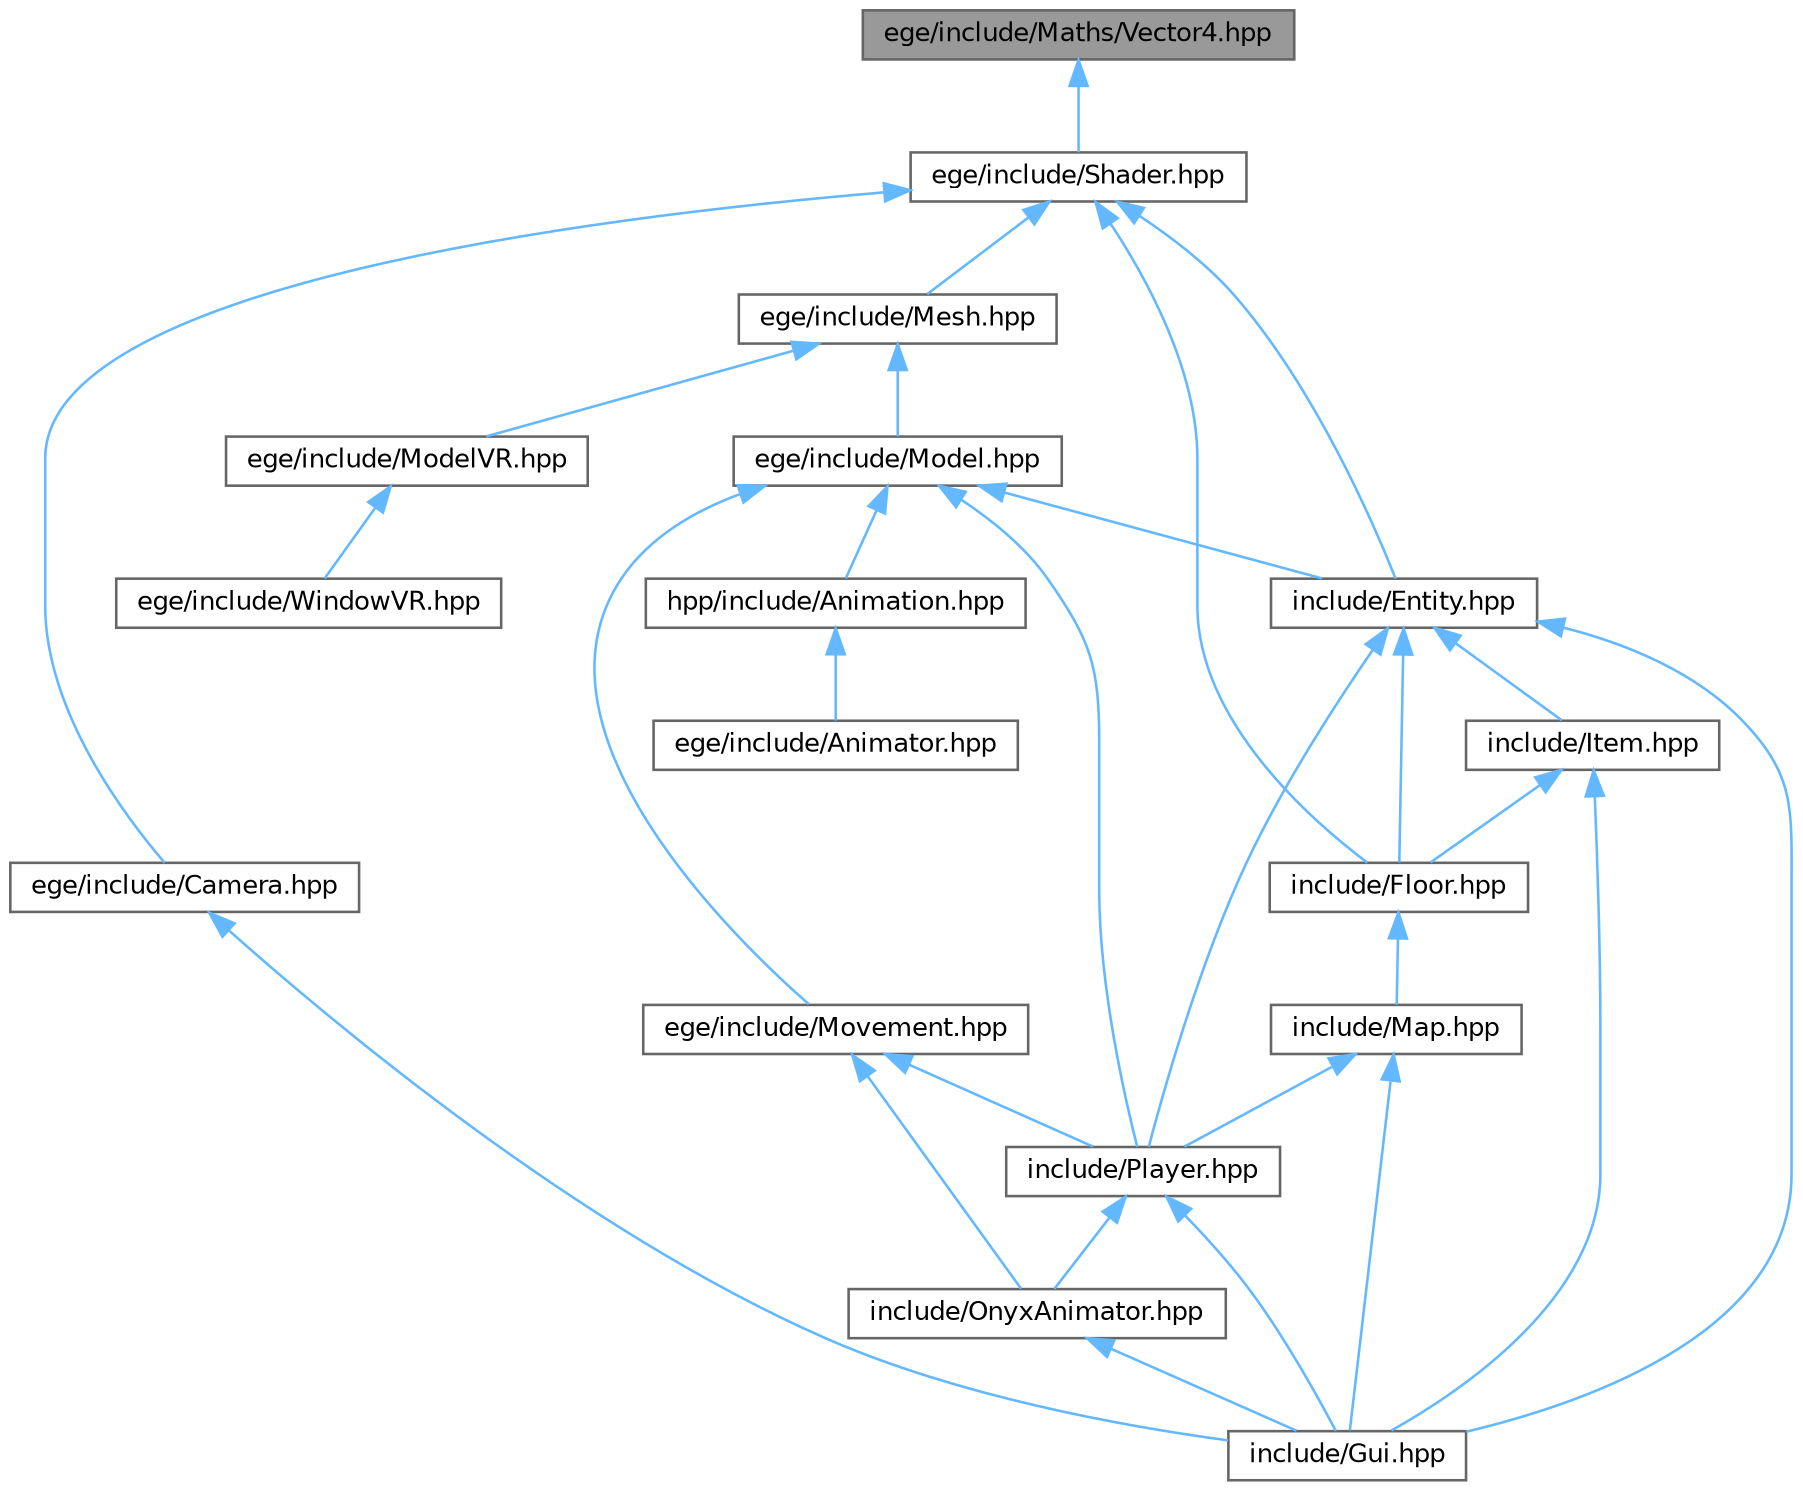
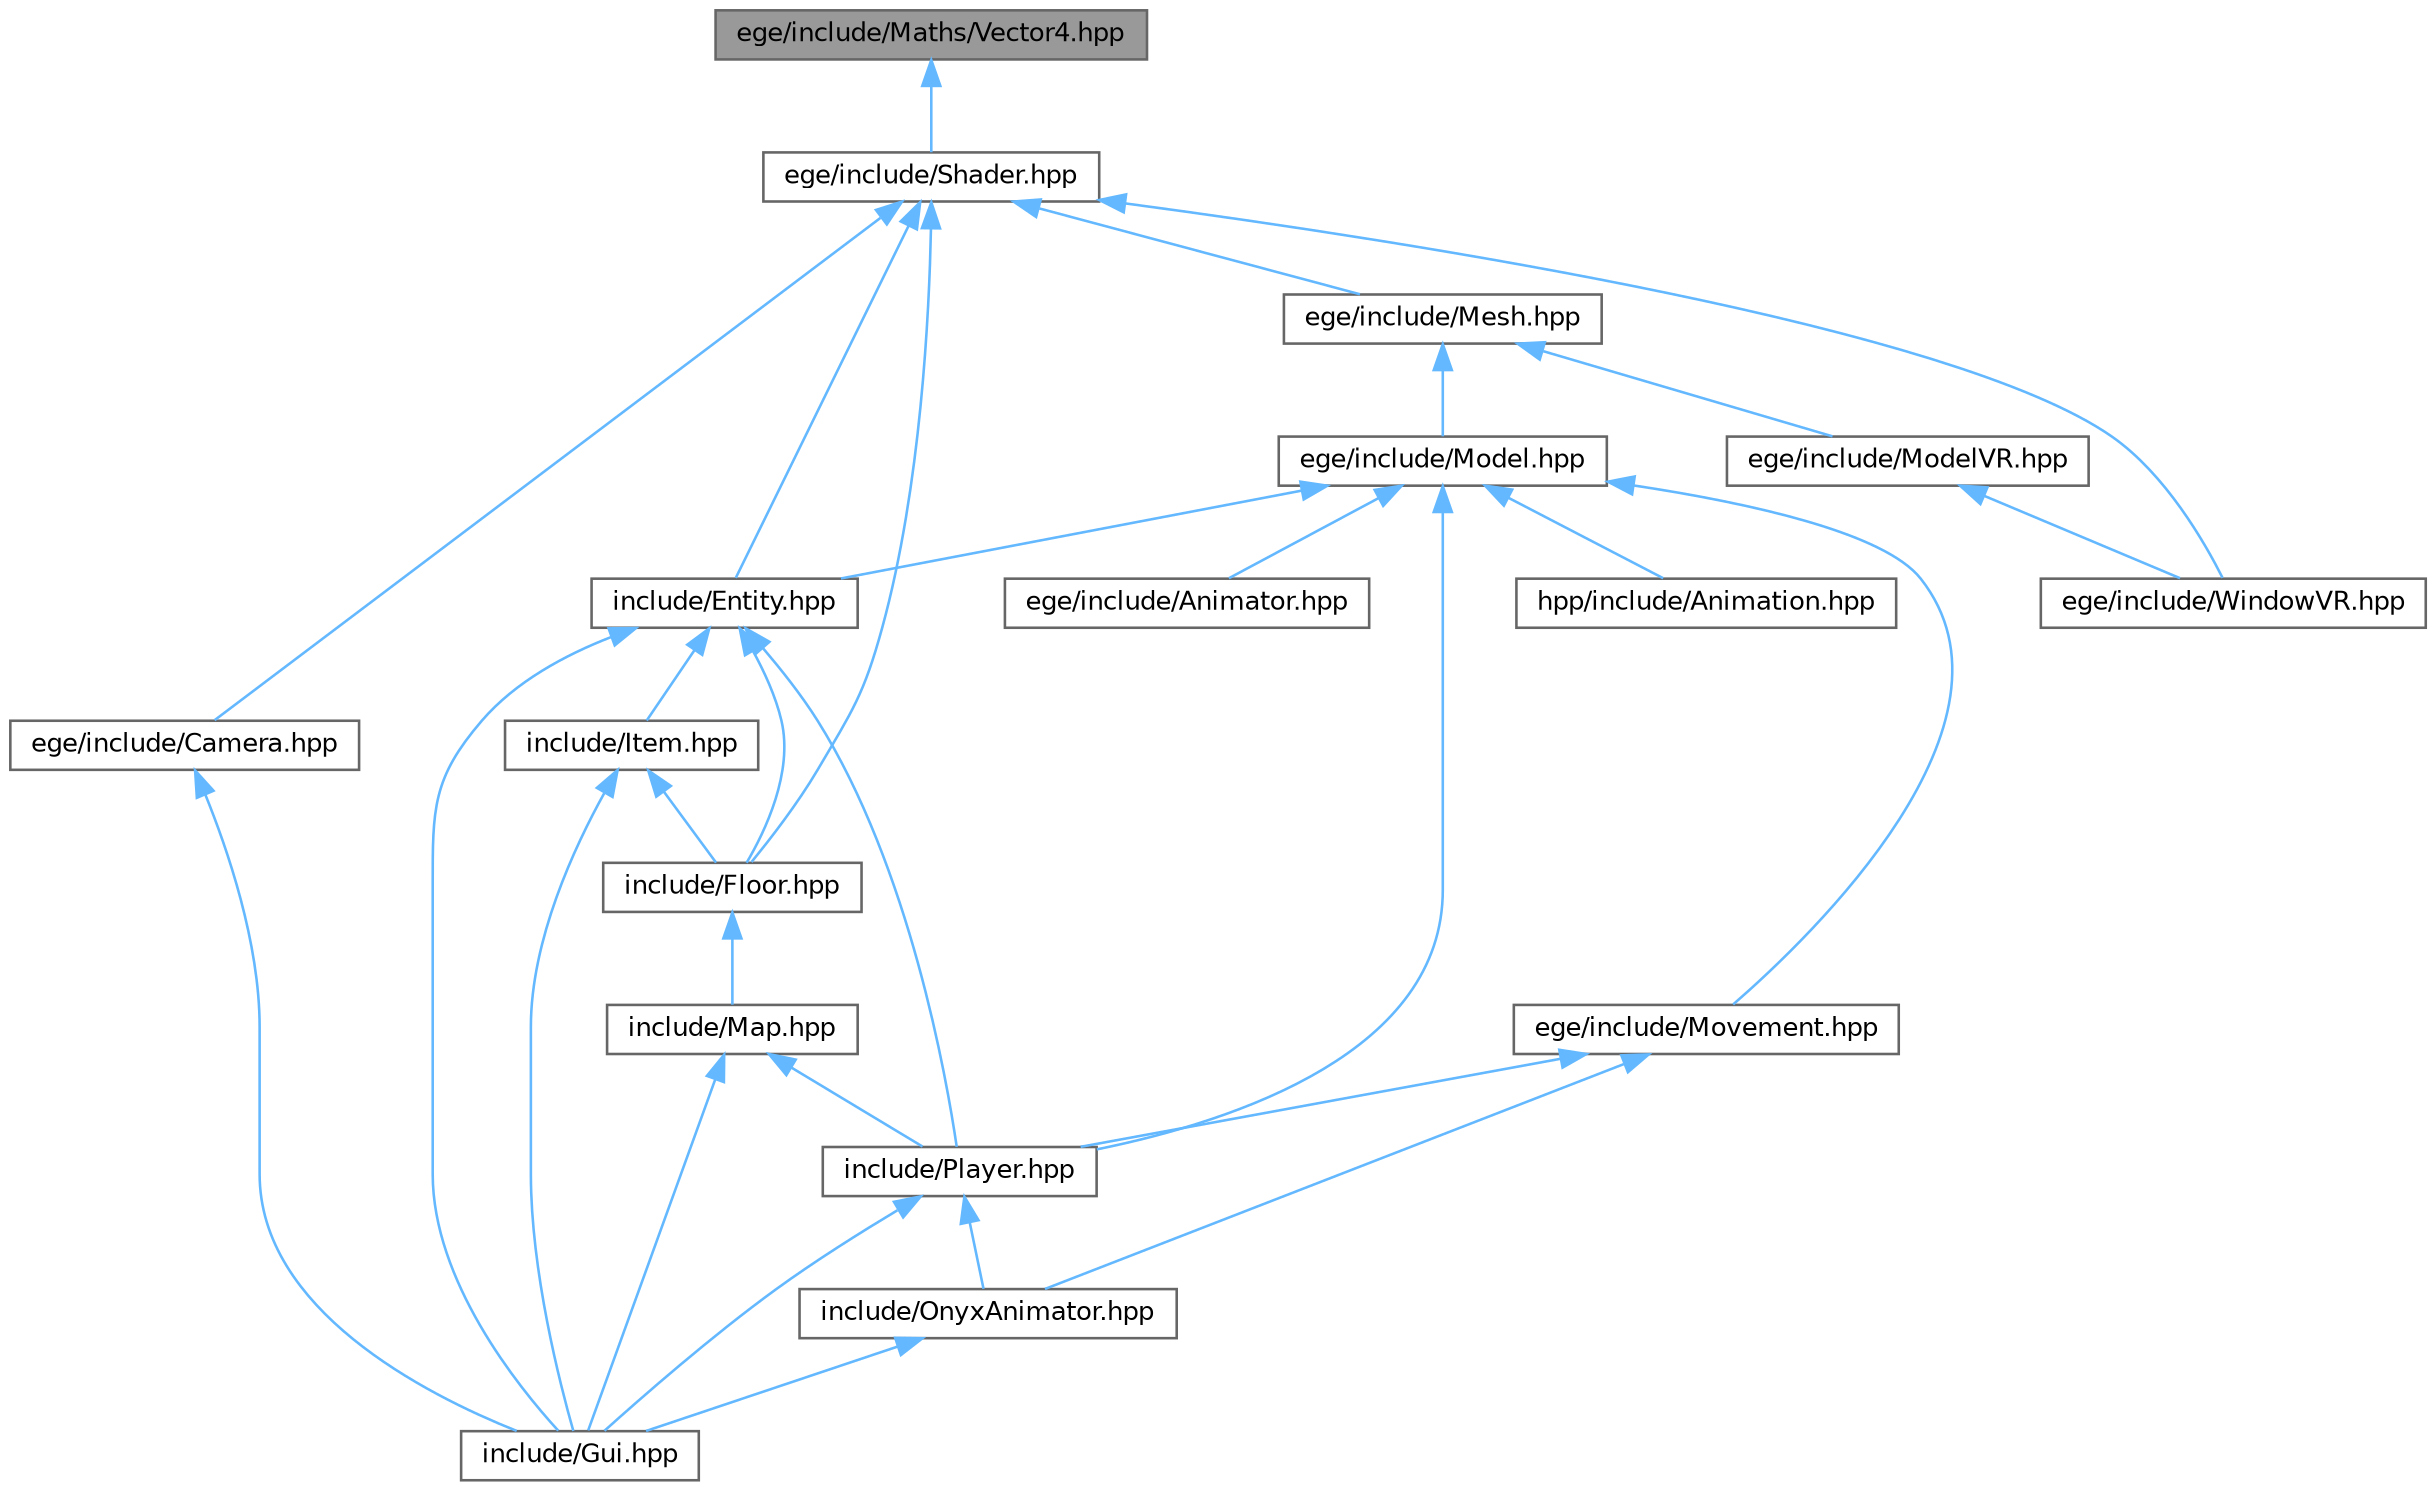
edge "ege/include/WindowVR.hpp" -> "ege/include/Shader.hpp": added
edge "ege/include/Animator.hpp" -> "hpp/include/Animation.hpp": now "ege/include/Animator.hpp" -> "ege/include/Model.hpp"
